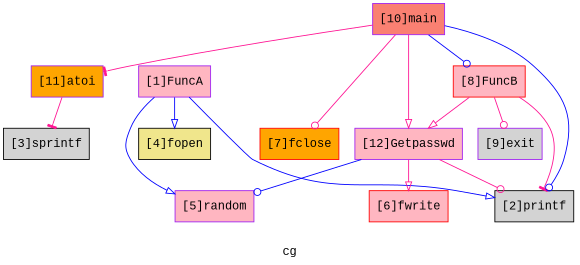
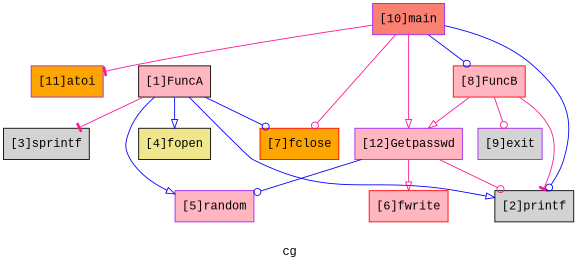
node "[1]FuncA": color purple -> black
edge "[11]atoi" -> "[3]sprintf": now "[1]FuncA" -> "[3]sprintf"
edge "[1]FuncA" -> "[7]fclose": added
